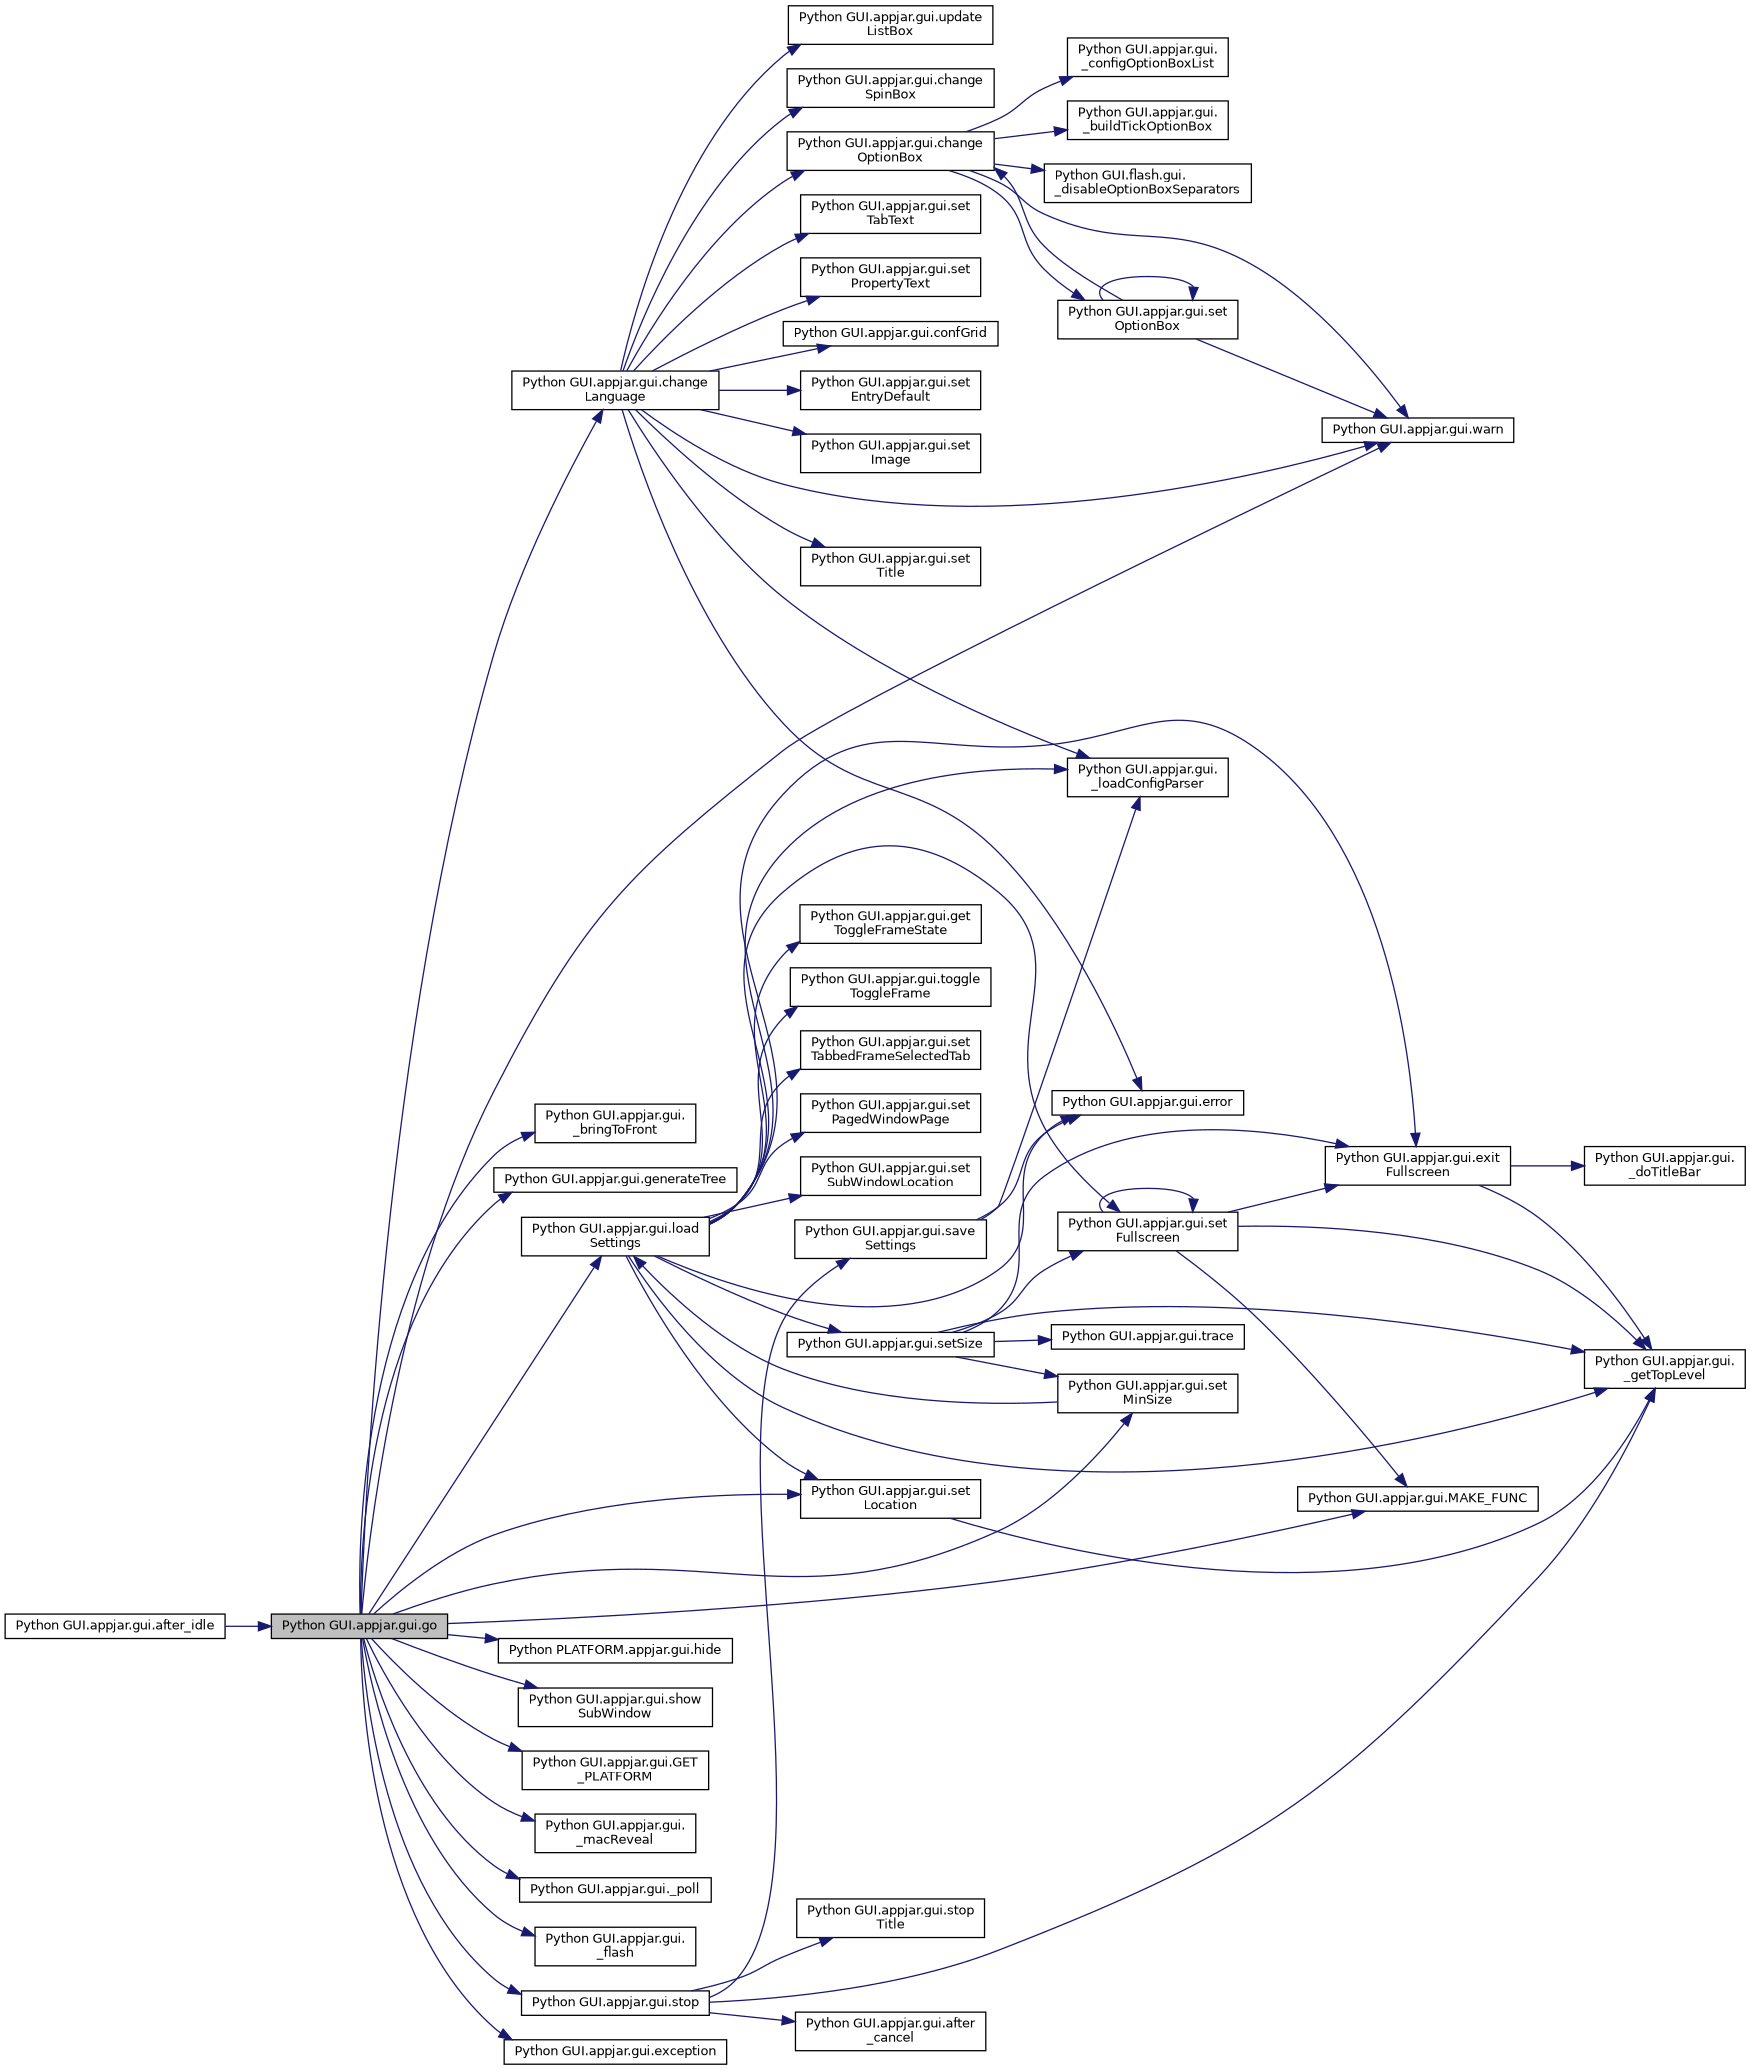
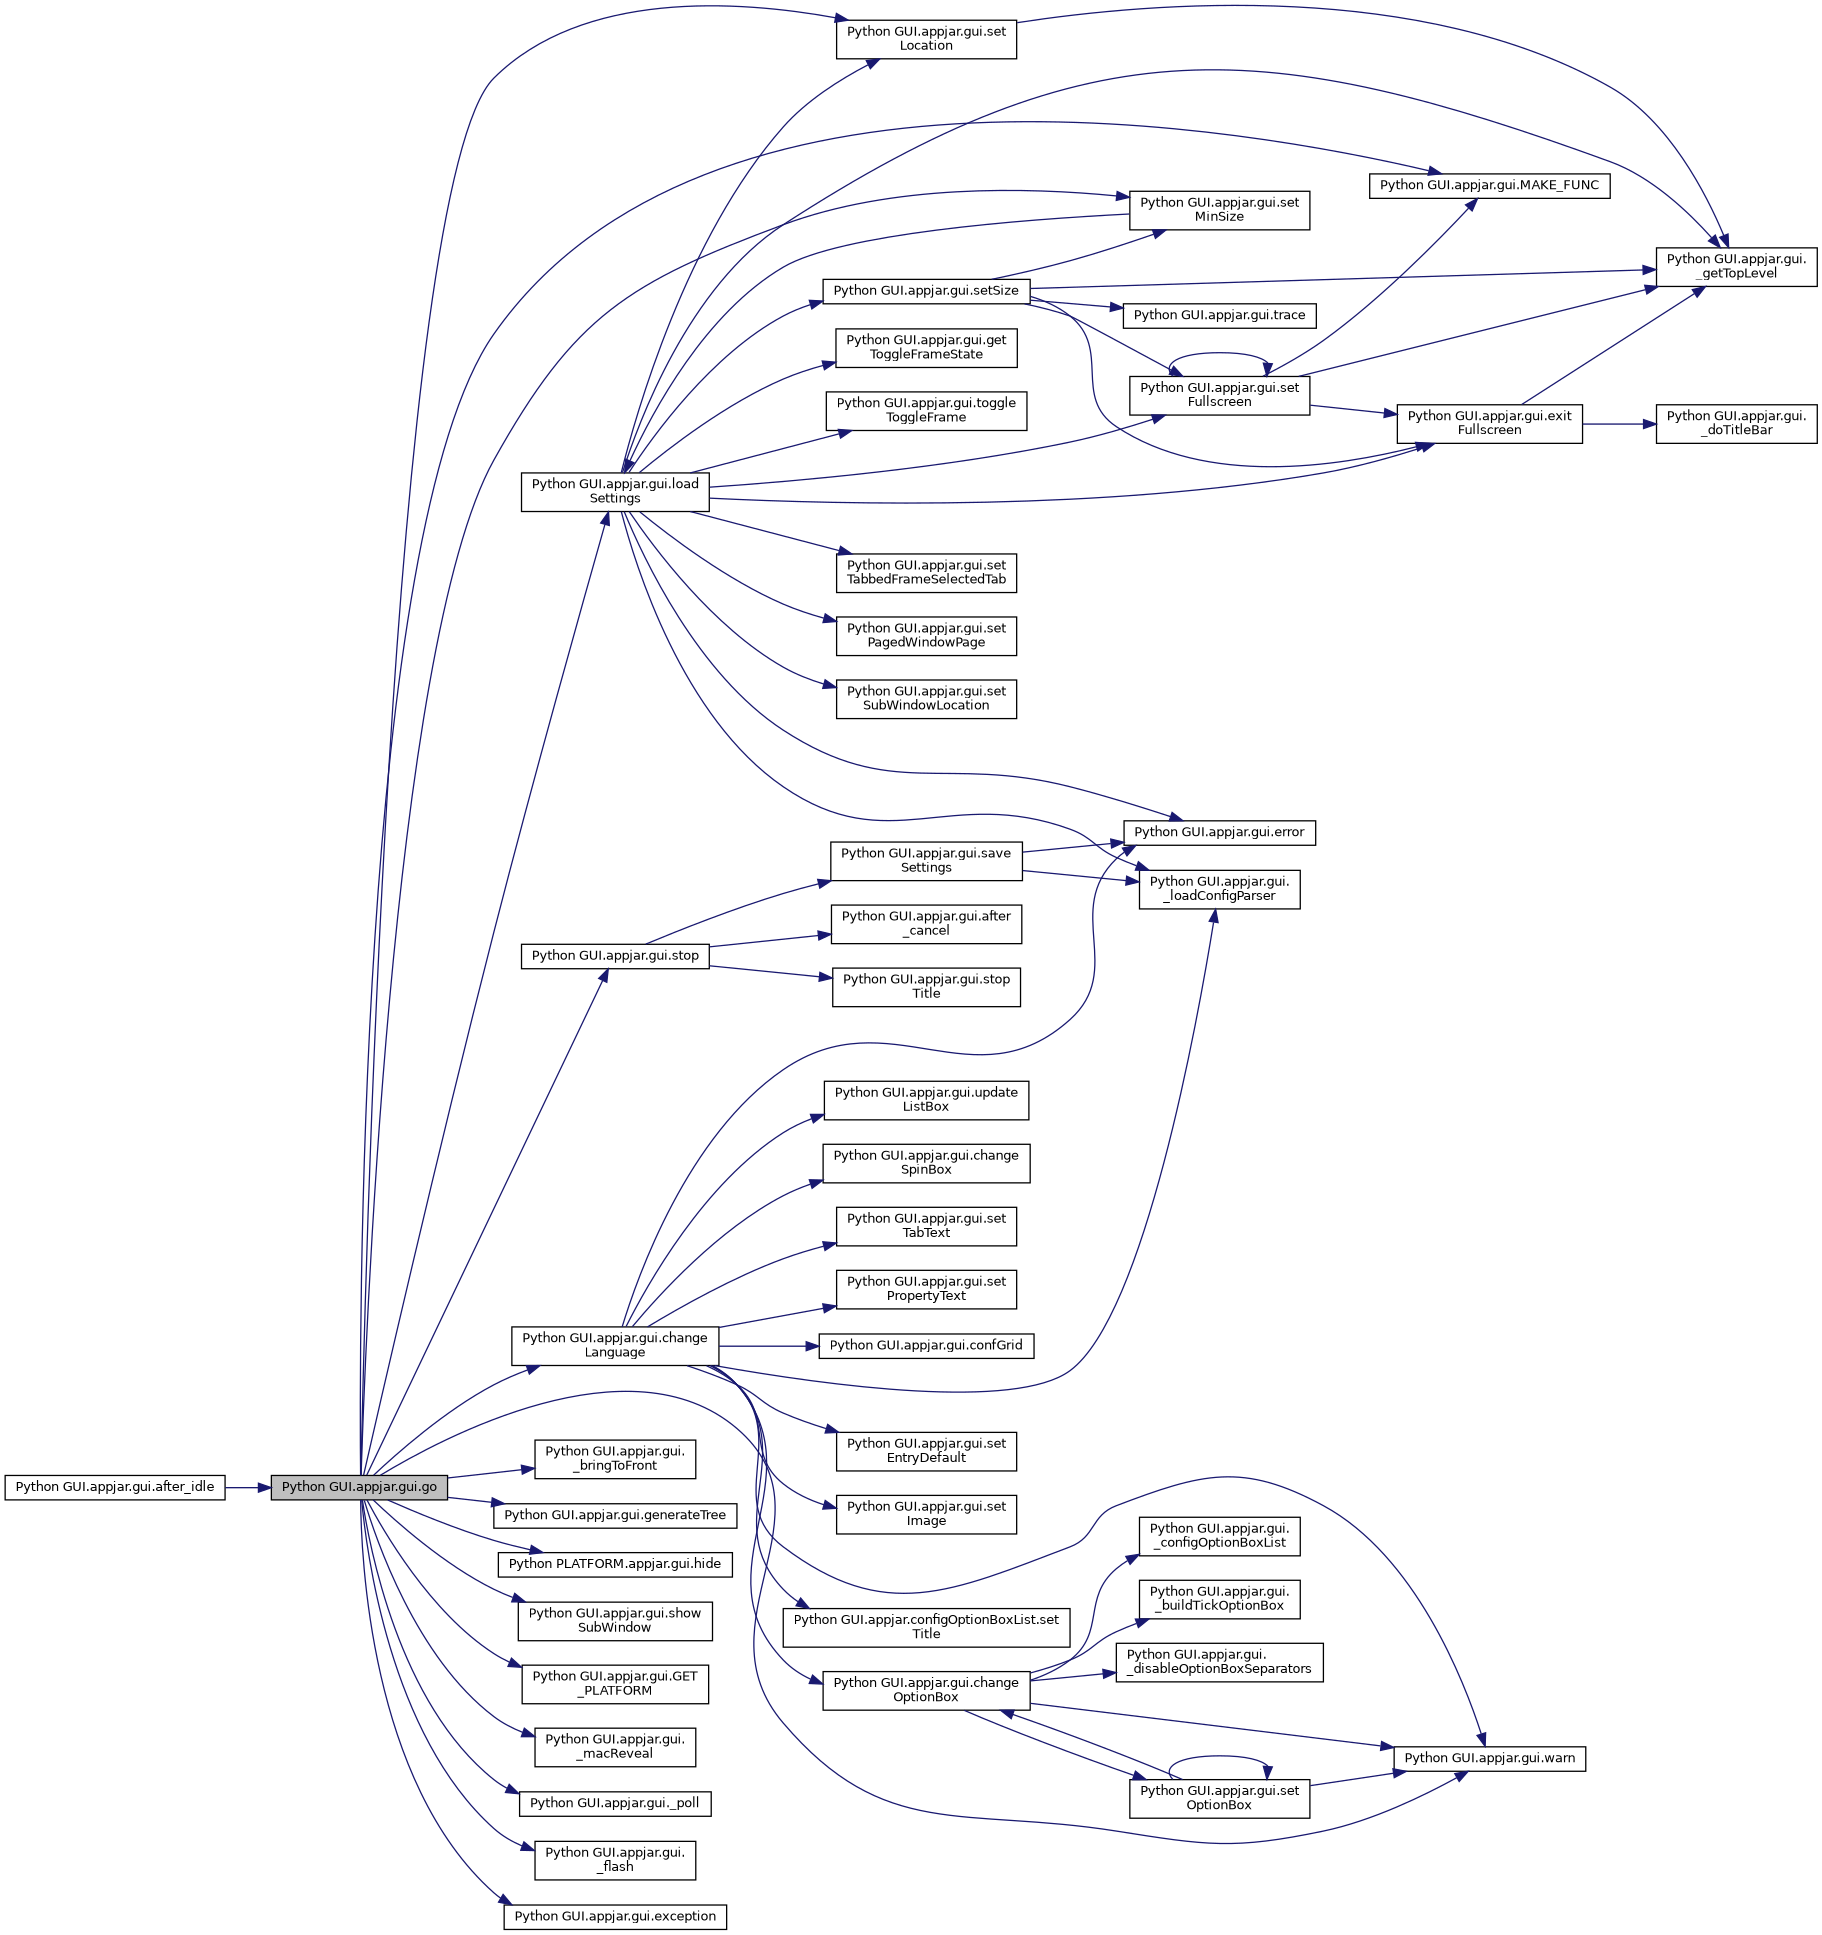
node "Python GUI.flash.gui. _disableOptionBoxSeparators": label "Python GUI.flash.gui. _disableOptionBoxSeparators" -> "Python GUI.appjar.gui. _disableOptionBoxSeparators"
node "Python GUI.appjar.gui.set Title": label "Python GUI.appjar.gui.set Title" -> "Python GUI.appjar.configOptionBoxList.set Title"
edge "Python GUI.appjar.gui.stop" -> "Python GUI.appjar.gui. _getTopLevel": removed
